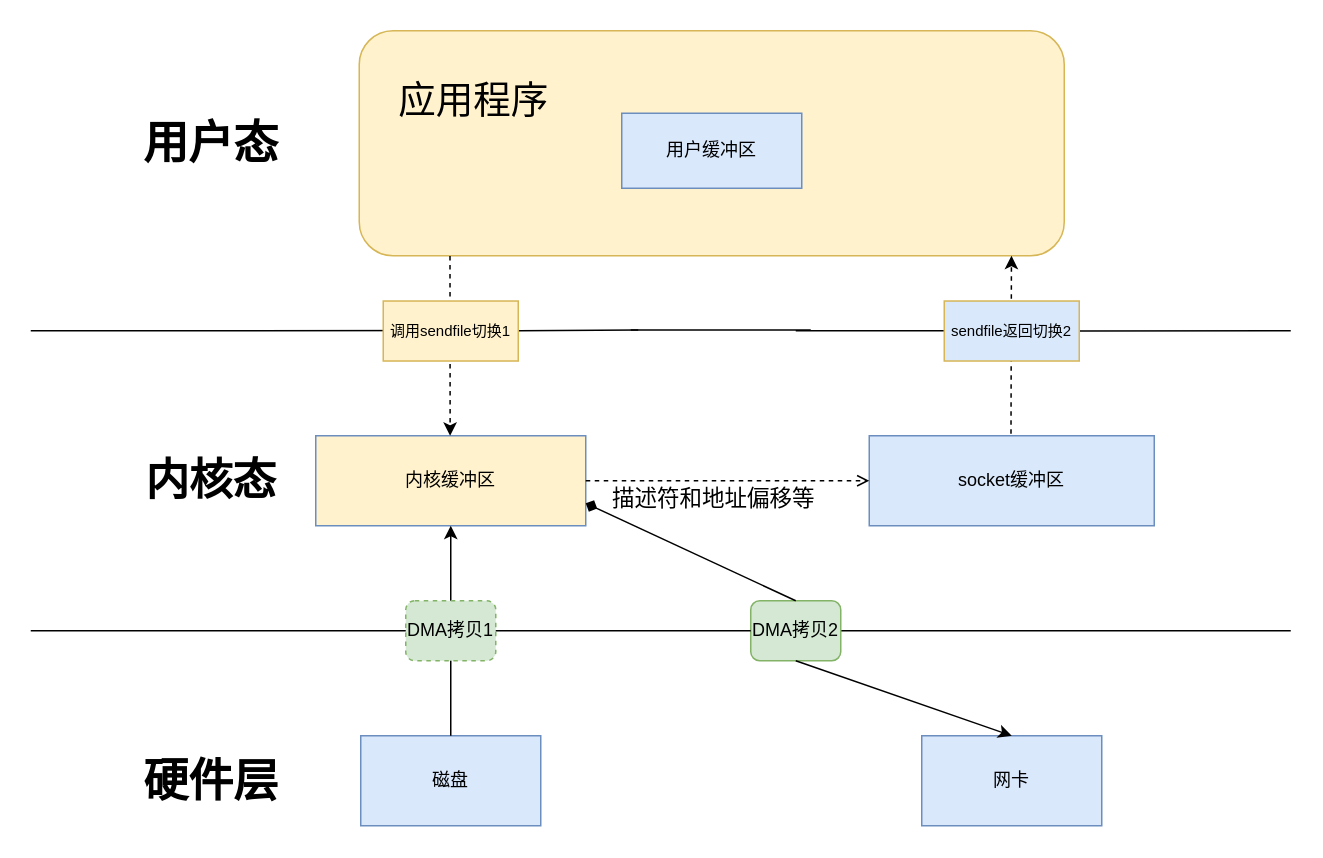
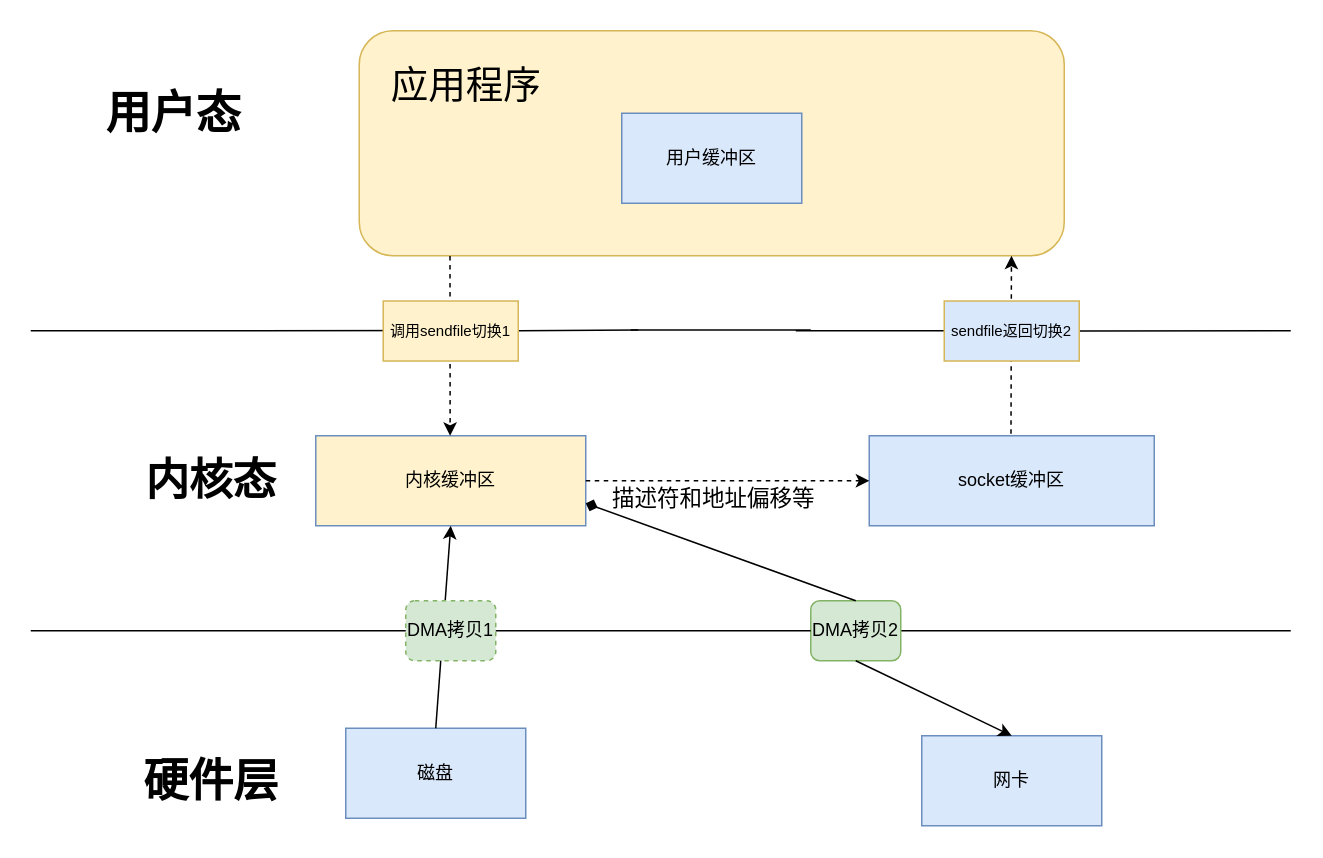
node "应用程序": moved (473, 98) -> (466, 83)
node "用户态": moved (211, 143) -> (173, 113)
node "用户缓冲区": size 180x75 -> 180x90
edge "内核缓冲区" -> "socket缓冲区": arrowhead open -> classic
node "DMA拷贝2": moved (796, 631) -> (856, 631)
node "磁盘": moved (451, 781) -> (436, 773)
